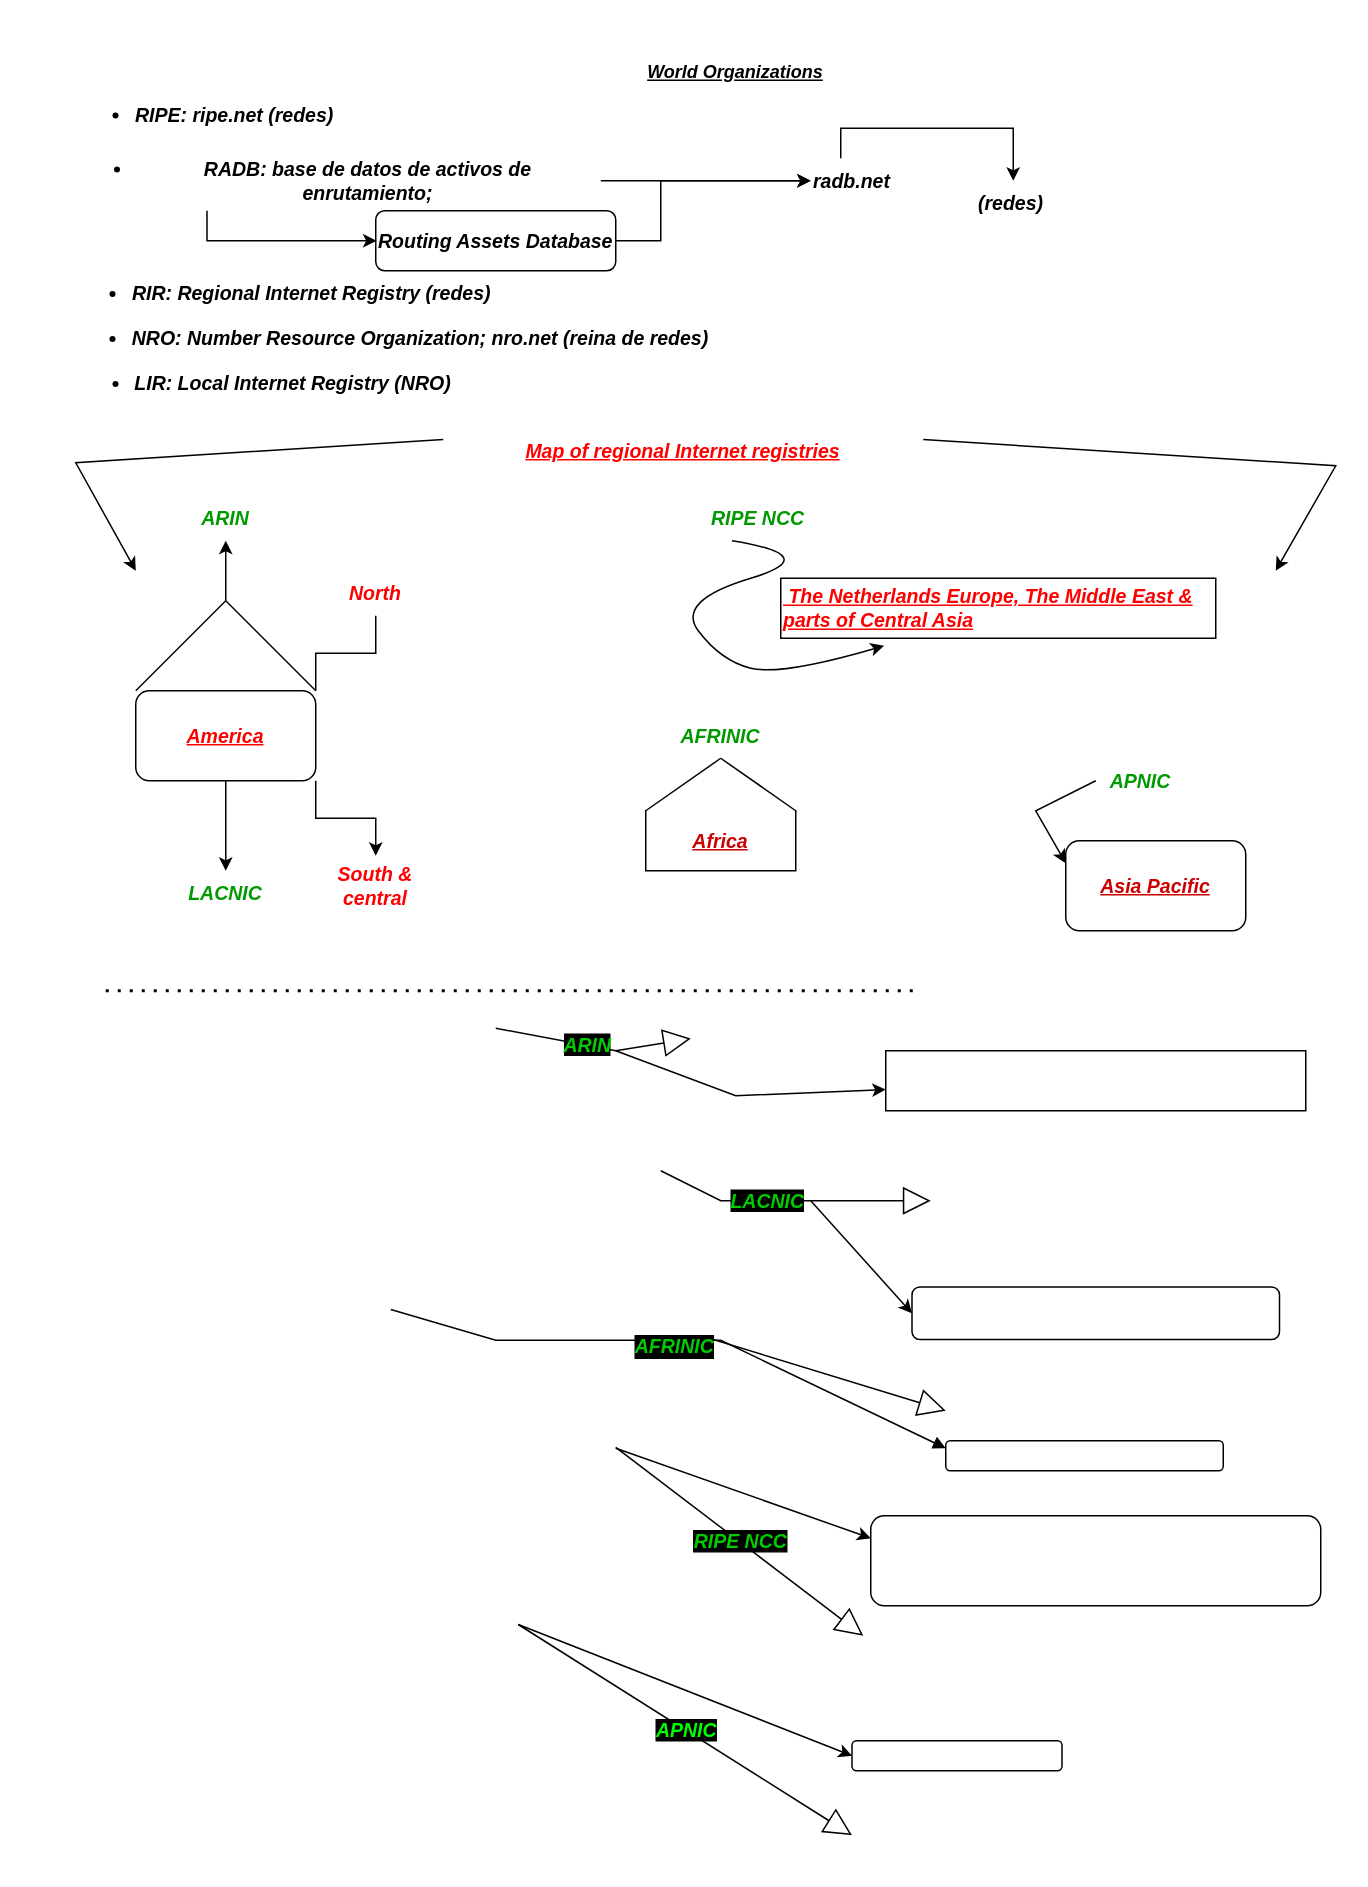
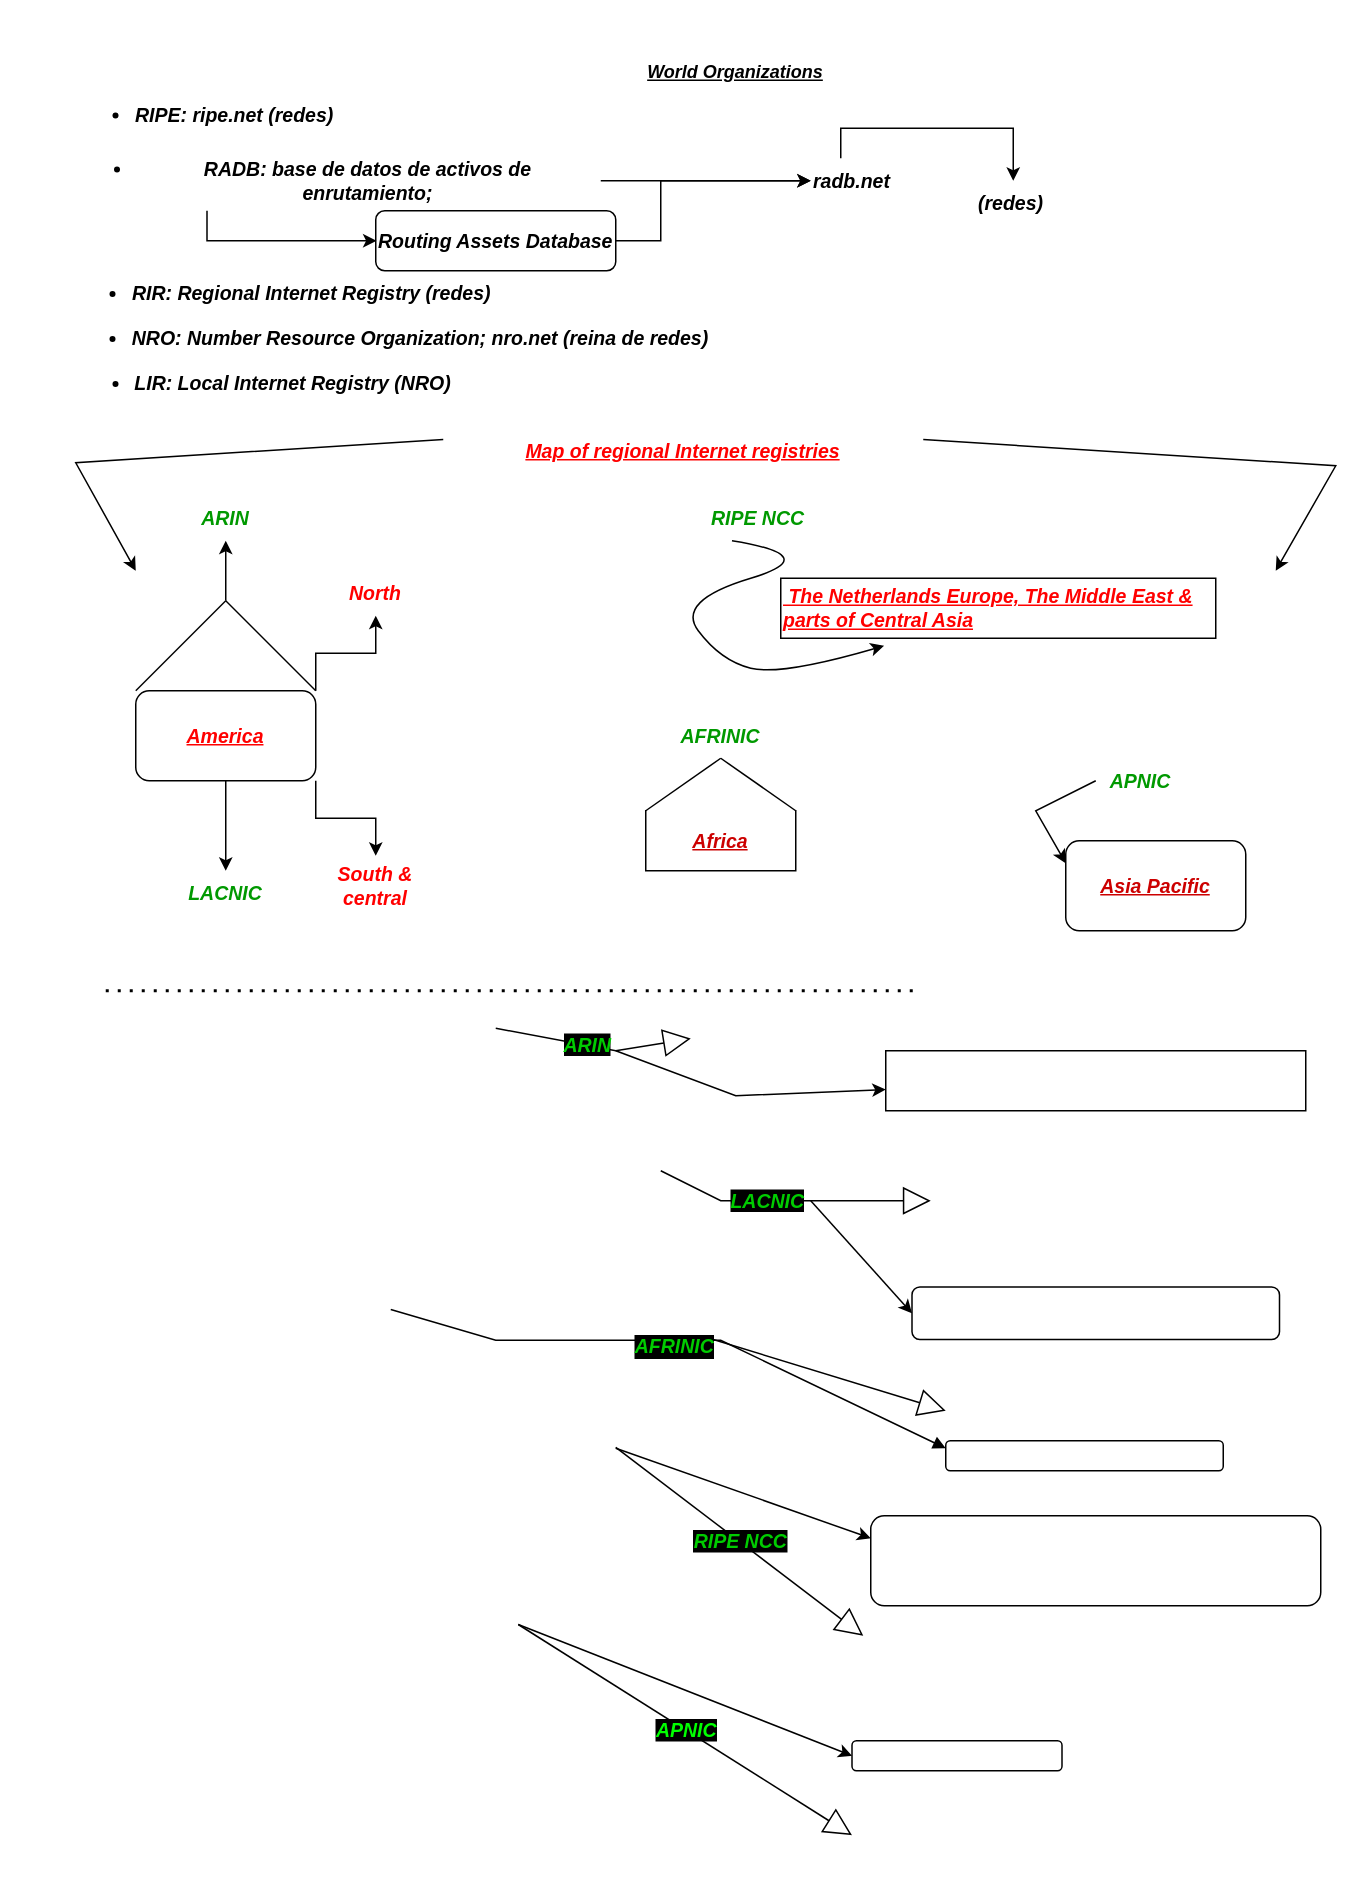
edge "North" -- "America": arrowhead none -> classic
